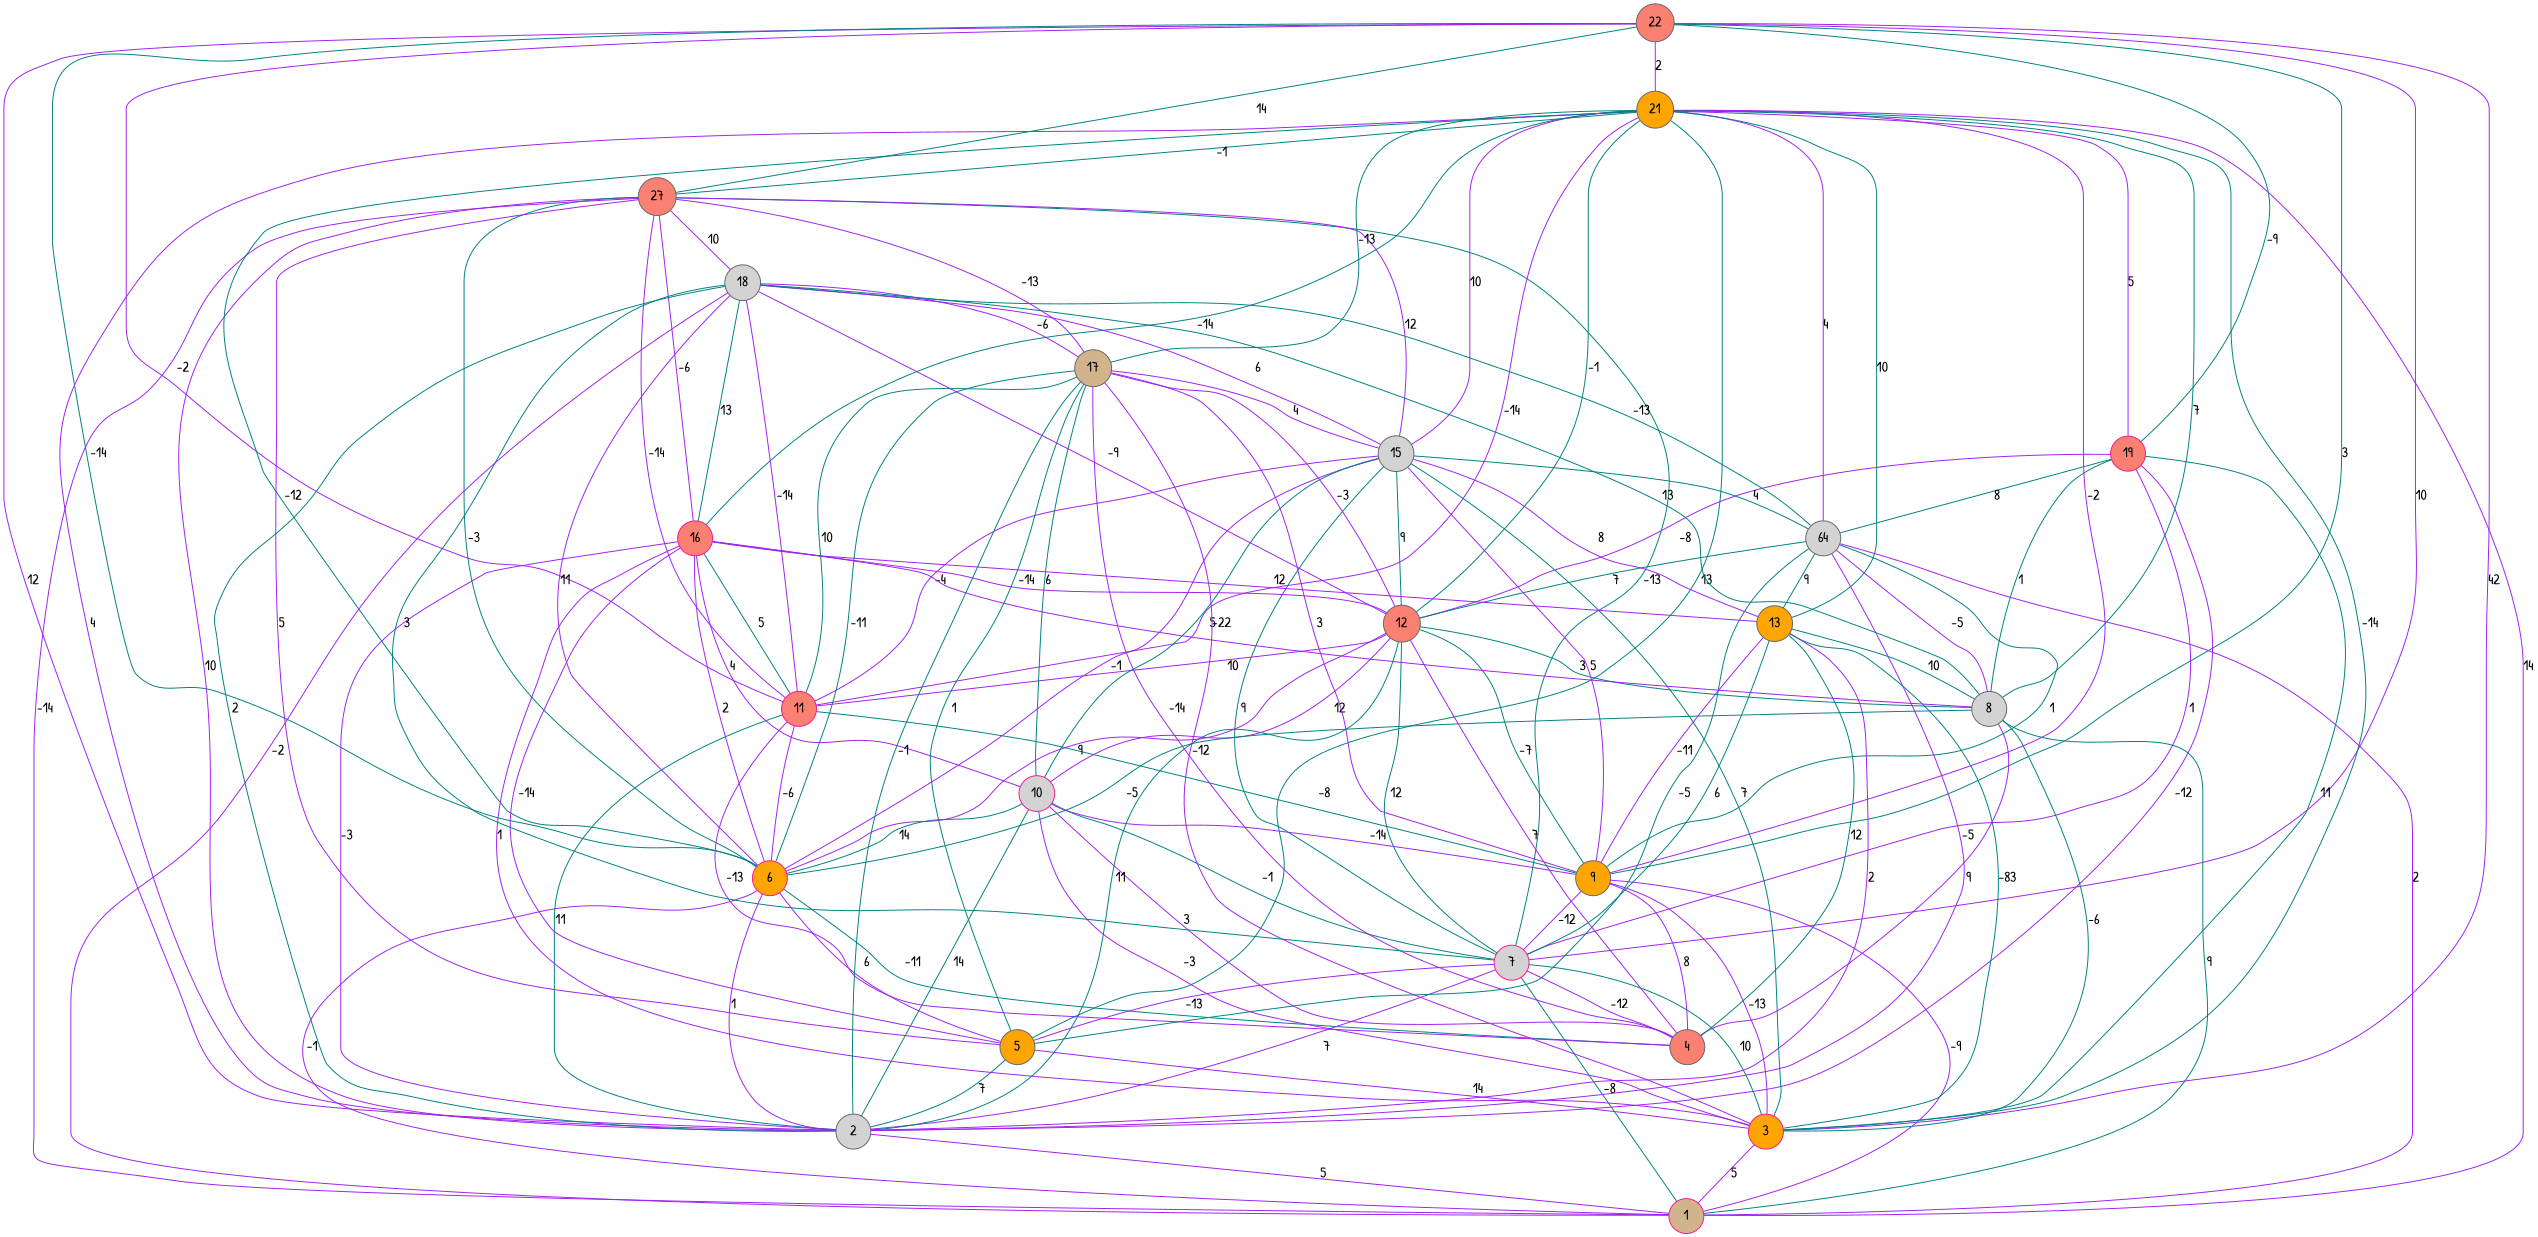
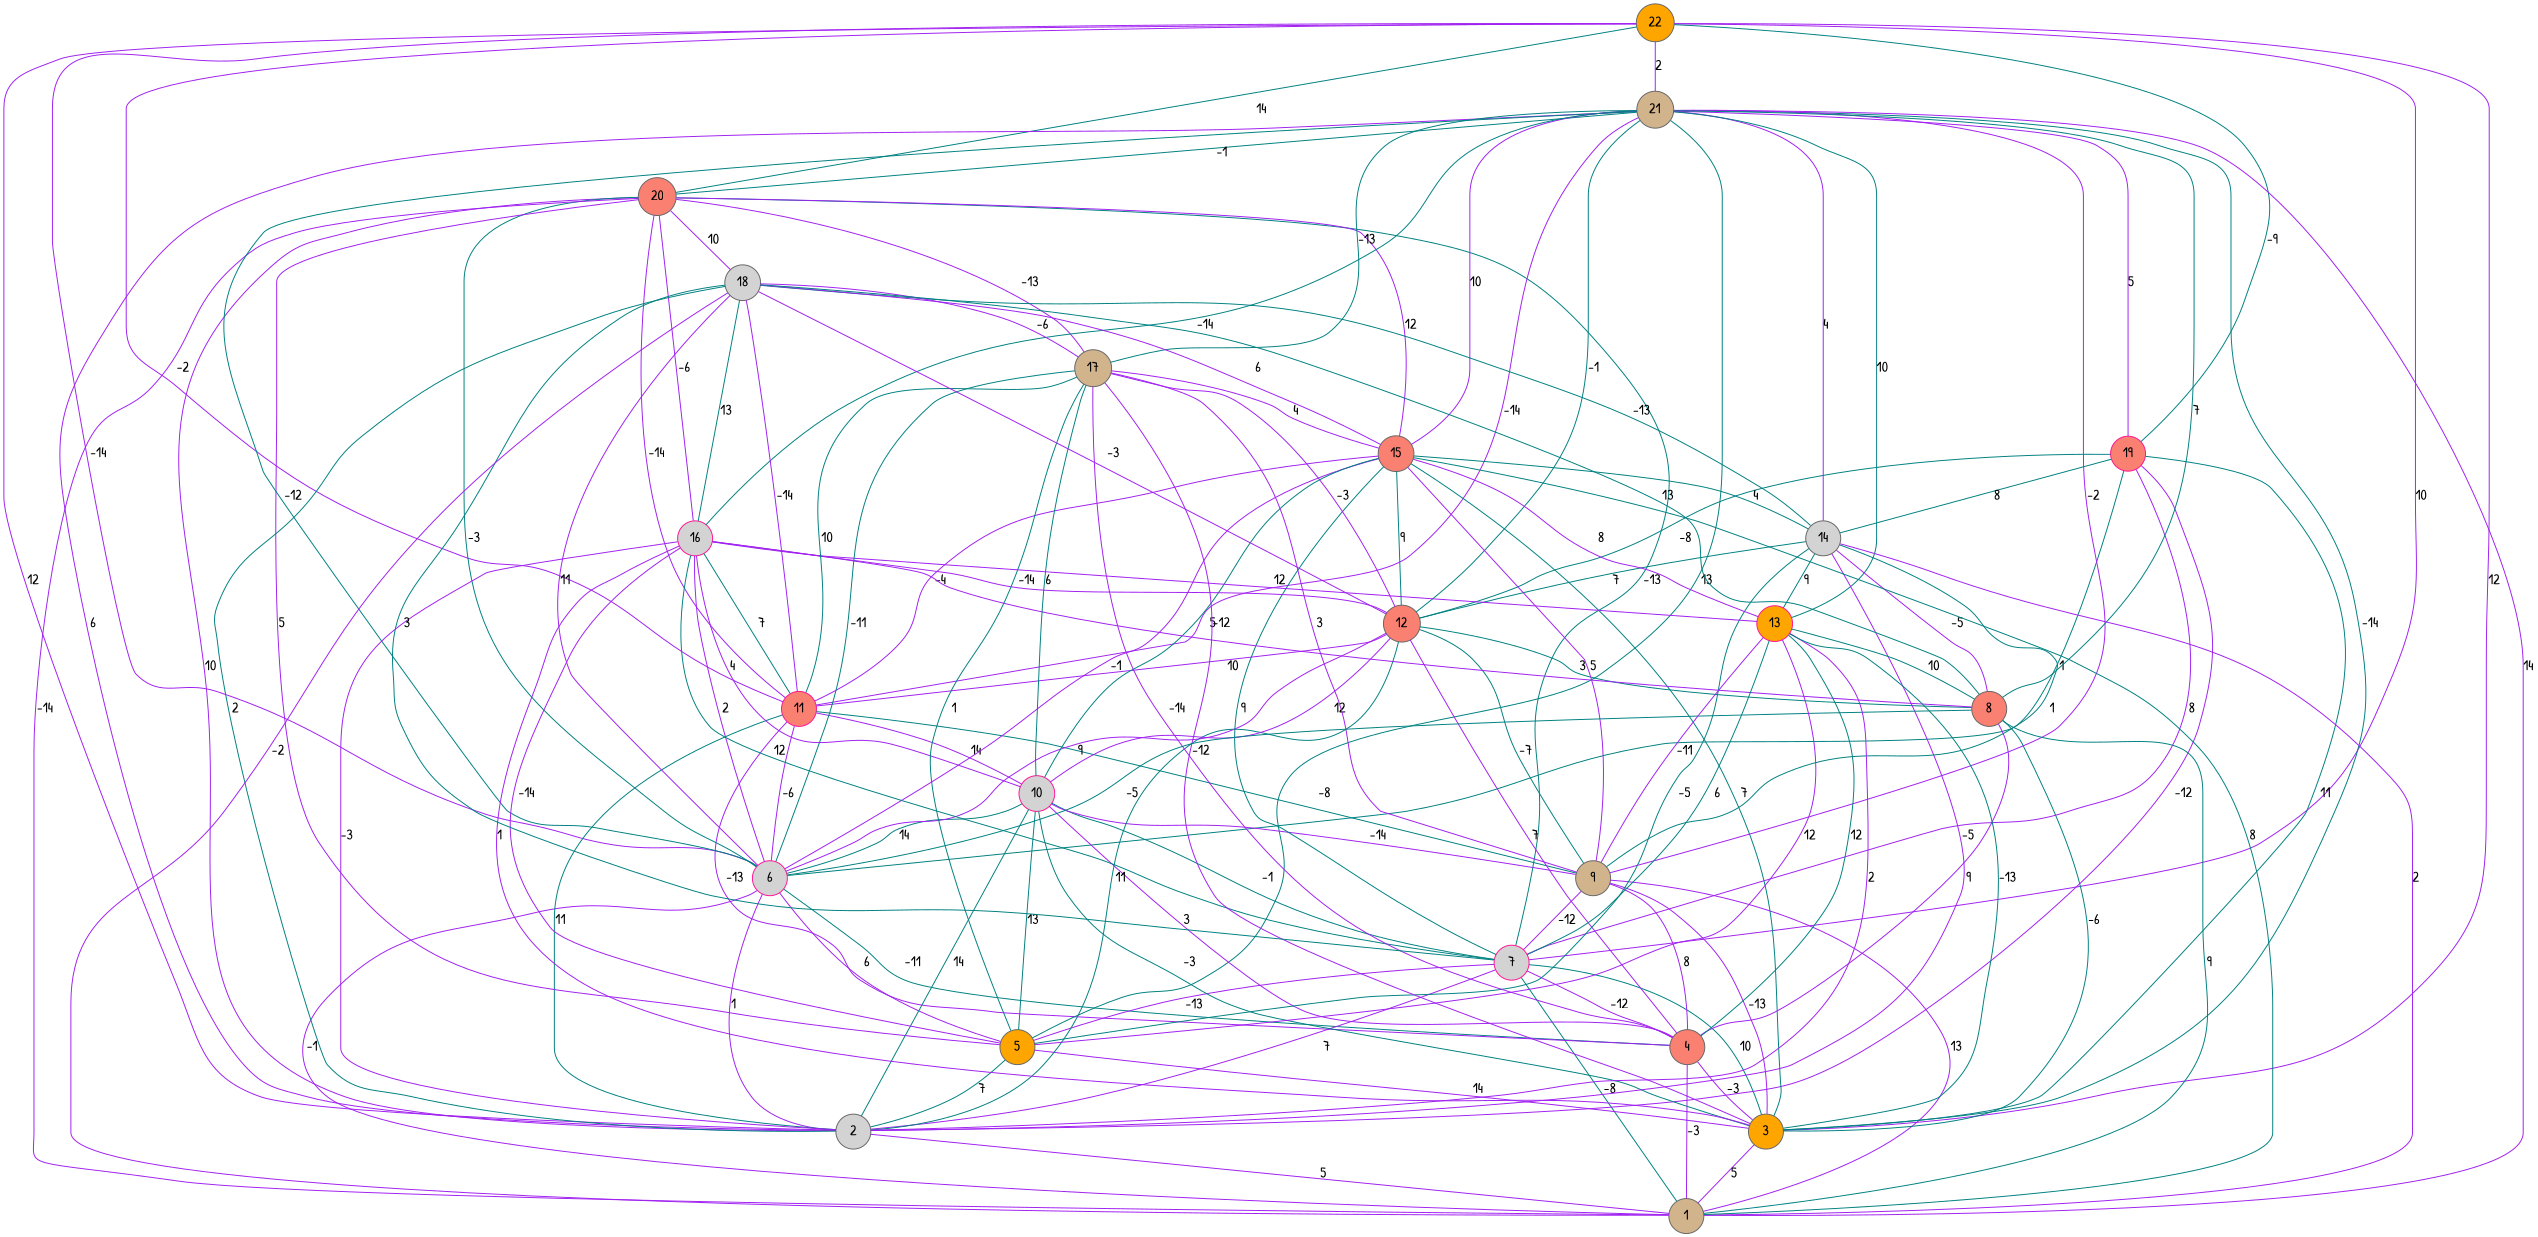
node "22": fillcolor salmon -> orange
edge "22" -- "6": color teal -> purple
node "21": fillcolor orange -> tan
node "27": label "27" -> "20"
edge "22" -- "9": removed, label "3"
edge "18" -- "12": label "-9" -> "-3"
node "15": fillcolor lightgrey -> salmon
edge "19" -- "12": color purple -> teal
node "16": fillcolor salmon -> lightgrey
node "64": label "64" -> "14"
edge "19" -- "8": now "19" -- "6"
edge "22" -- "3": label "42" -> "12"
edge "21" -- "2": label "4" -> "6"
edge "16" -- "11": label "5" -> "7"
edge "16" -- "8": label "-22" -> "-12"
node "13": color gray40 -> deeppink
node "8": fillcolor lightgrey -> salmon
edge "19" -- "7": label "1" -> "8"
edge "17" -- "2": removed, label "-1"
edge "11" -- "10": added, label "14"
edge "15" -- "1": added, label "8"
edge "12" -- "7": now "16" -- "7"
node "6": fillcolor orange -> lightgrey
node "9": fillcolor orange -> tan
edge "13" -- "3": label "-83" -> "-13"
edge "10" -- "5": added, label "13"
edge "13" -- "5": added, label "12"
edge "10" -- "3": color purple -> teal
edge "9" -- "1": label "-9" -> "13"
edge "4" -- "3": added, label "-3"
edge "4" -- "1": added, label "-3"
node "3": color deeppink -> gray40
node "1": color deeppink -> gray40
